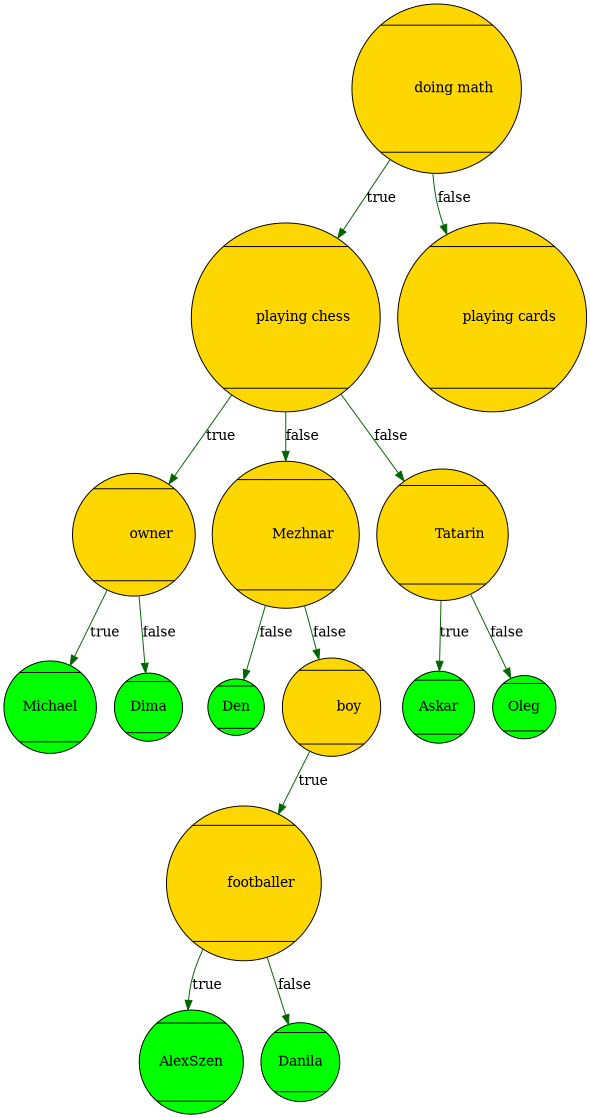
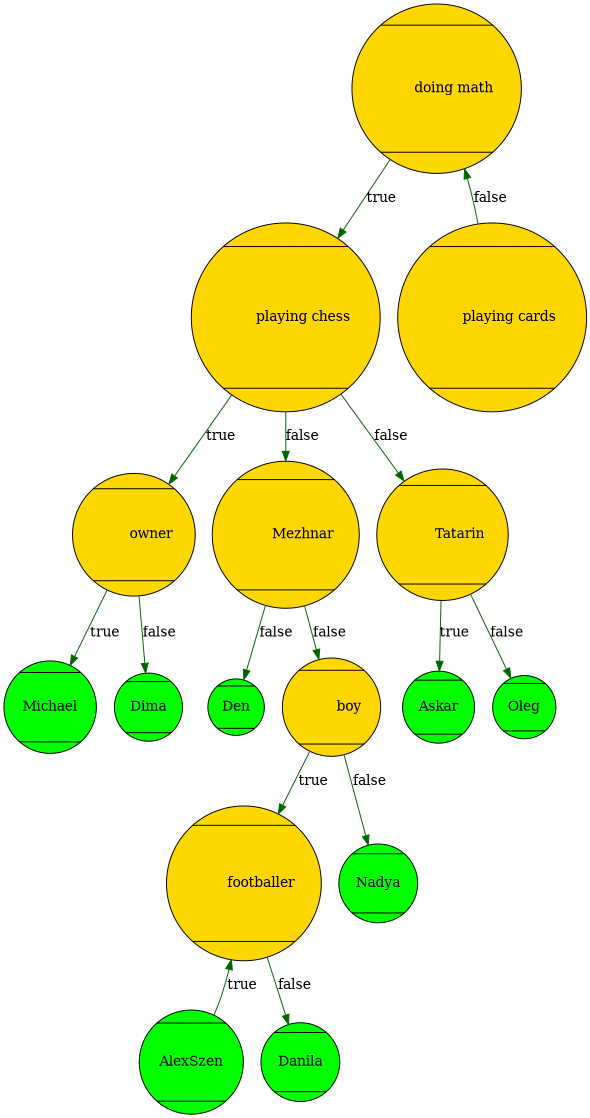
edge "doing math" -> "playing cards": reversed
node "Nadya": added
edge "footballer" -> "AlexSzen": reversed
